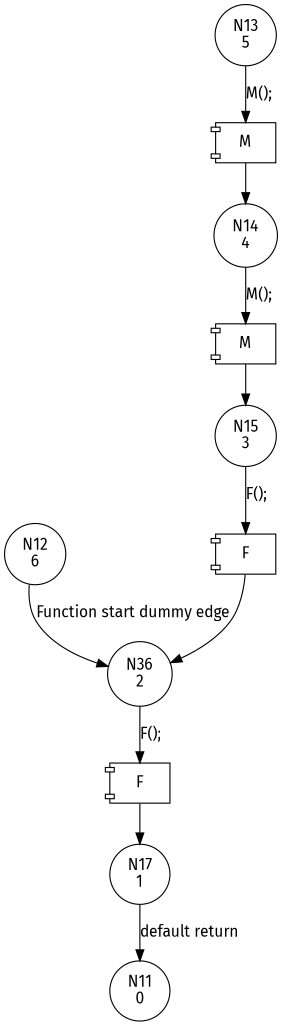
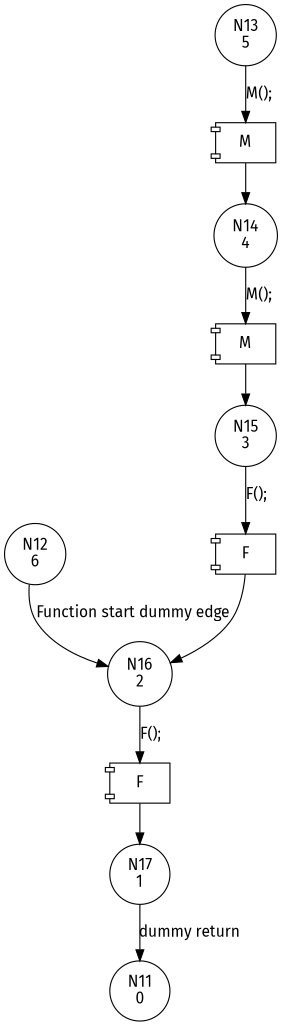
node "N36 2": label "N36 2" -> "N16 2"
edge "N17 1" -> "N11 0": label "default return" -> "dummy return"
